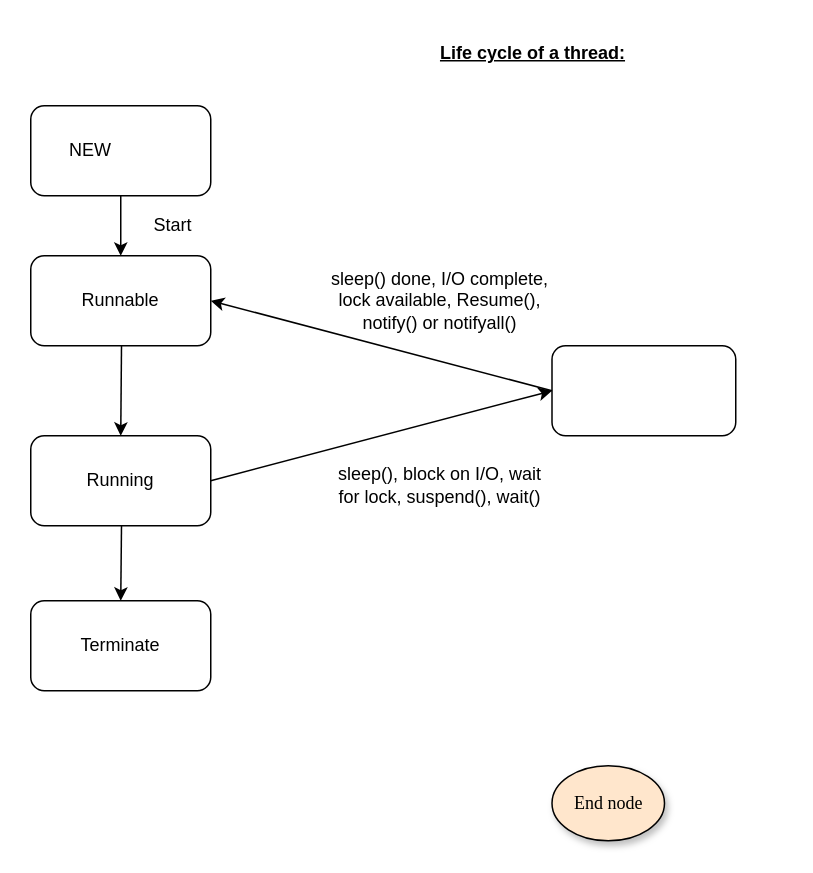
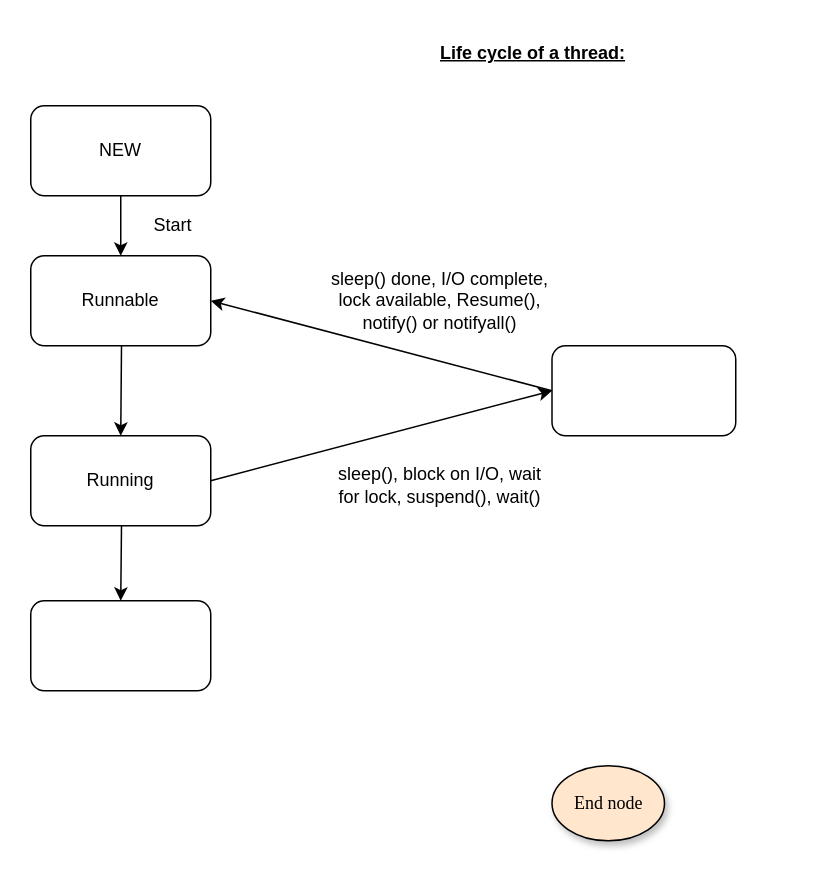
node "NEW": moved (91, 151) -> (121, 151)
node "Terminate": removed
